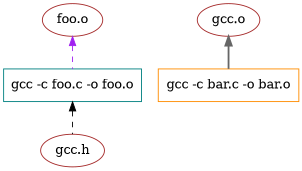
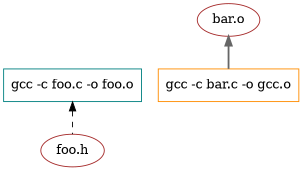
node "foo.o": removed
node "gcc.o": label "gcc.o" -> "bar.o"
node "gcc -c bar.c -o bar.o": label "gcc -c bar.c -o bar.o" -> "gcc -c bar.c -o gcc.o"
node "gcc.h": label "gcc.h" -> "foo.h"
